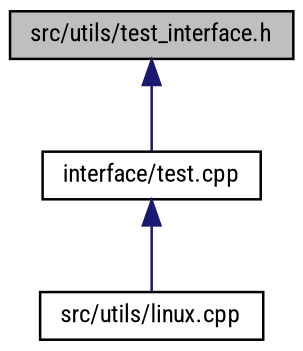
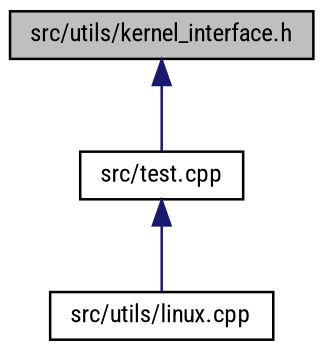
node "src/utils/test_interface.h": label "src/utils/test_interface.h" -> "src/utils/kernel_interface.h"
node "interface/test.cpp": label "interface/test.cpp" -> "src/test.cpp"
